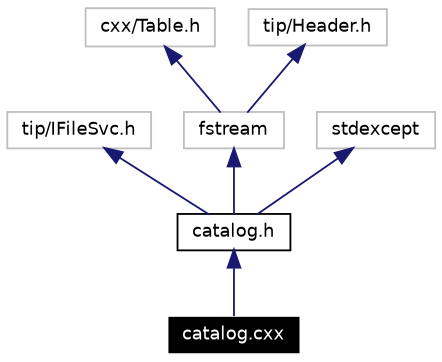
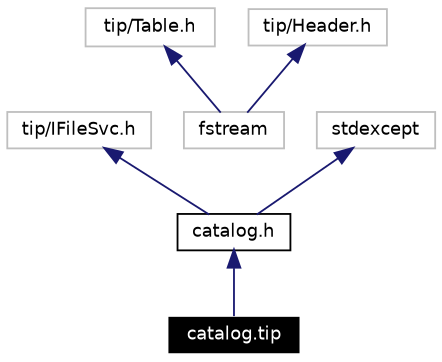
node "cxx/Table.h": label "cxx/Table.h" -> "tip/Table.h"
edge "catalog.h" -> "fstream": removed
node "catalog.cxx": label "catalog.cxx" -> "catalog.tip"
